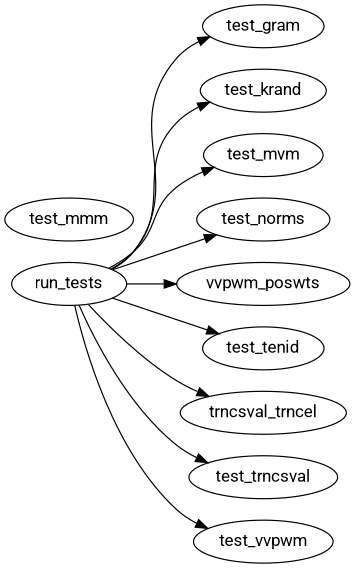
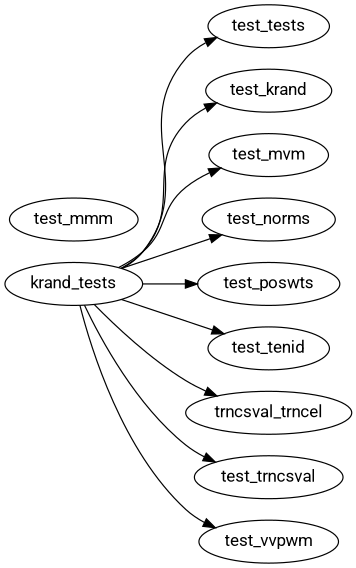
node "test_gram": label "test_gram" -> "test_tests"
node "run_tests": label "run_tests" -> "krand_tests"
node "vvpwm_poswts": label "vvpwm_poswts" -> "test_poswts"
